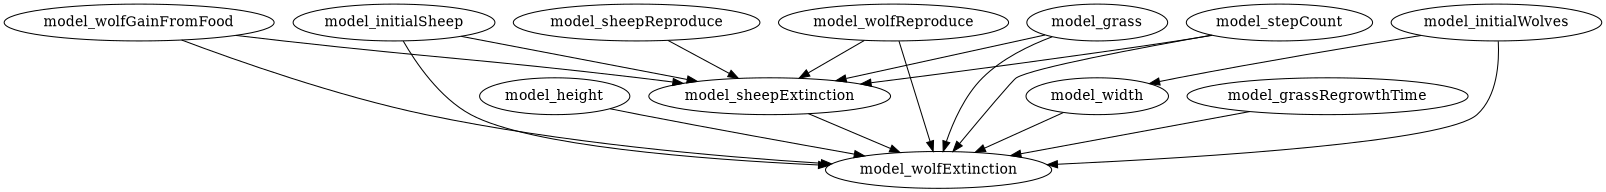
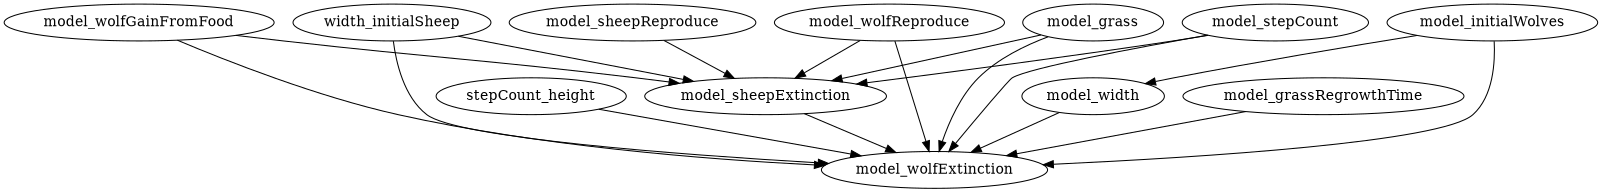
node "model_initialSheep": label "model_initialSheep" -> "width_initialSheep"
node "model_height": label "model_height" -> "stepCount_height"
